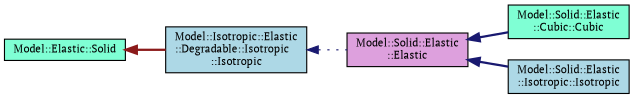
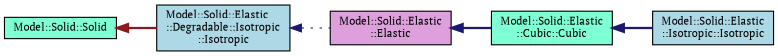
node "Model::Elastic::Solid": label "Model::Elastic::Solid" -> "Model::Solid::Solid"
node "Model::Isotropic::Elastic ::Degradable::Isotropic ::Isotropic": label "Model::Isotropic::Elastic ::Degradable::Isotropic ::Isotropic" -> "Model::Solid::Elastic ::Degradable::Isotropic ::Isotropic"
edge "Model::Solid::Elastic ::Isotropic::Isotropic" -> "Model::Solid::Elastic ::Elastic": now "Model::Solid::Elastic ::Isotropic::Isotropic" -> "Model::Solid::Elastic ::Cubic::Cubic"
